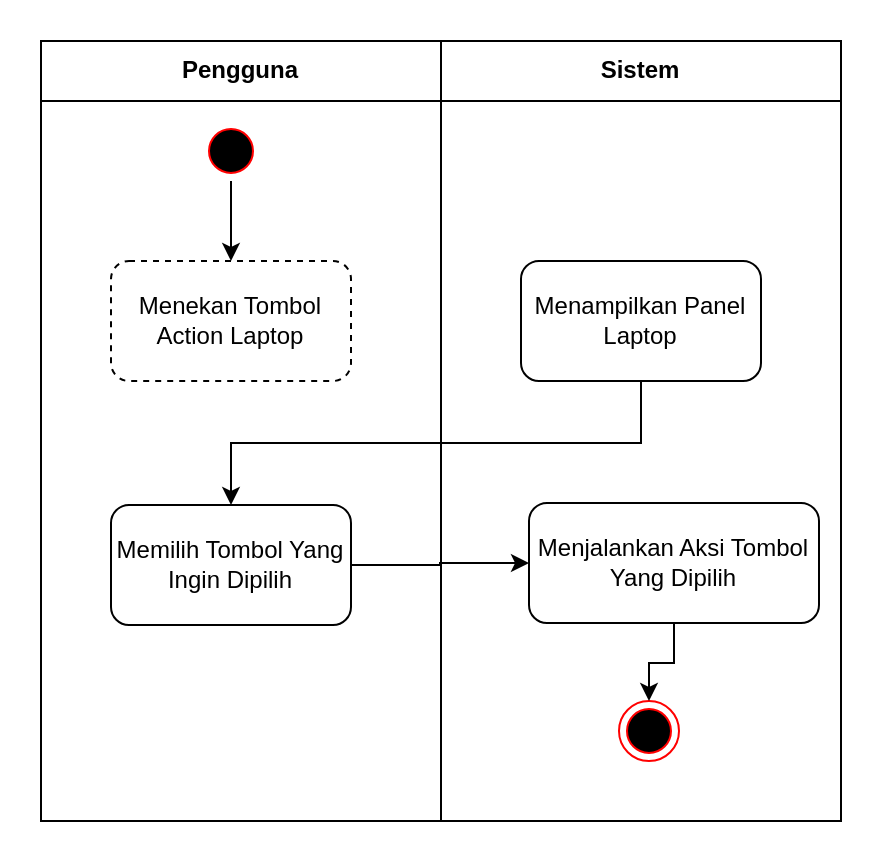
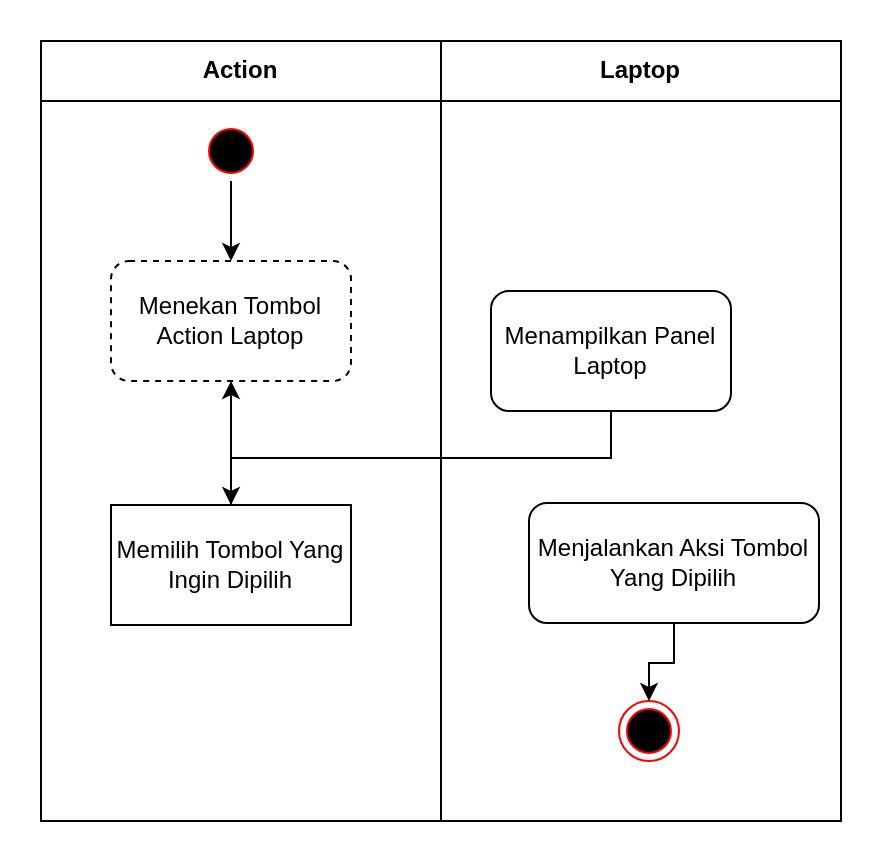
node "Pengguna": label "Pengguna" -> "Action"
node "Sistem": label "Sistem" -> "Laptop"
node "Menampilkan Panel Laptop": moved (641, 321) -> (611, 351)
node "Memilih Tombol Yang Ingin Dipilih": shape rounded rectangle -> rectangle
edge "Memilih Tombol Yang Ingin Dipilih" -> "Menjalankan Aksi Tombol Yang Dipilih": now "Memilih Tombol Yang Ingin Dipilih" -> "Menekan Tombol Action Laptop"
